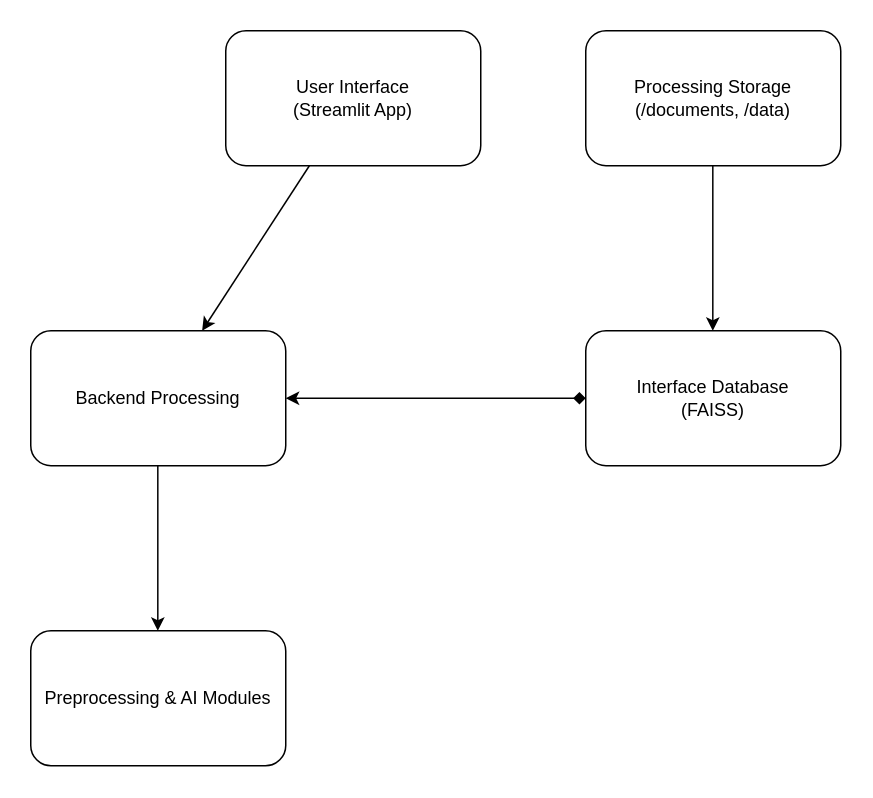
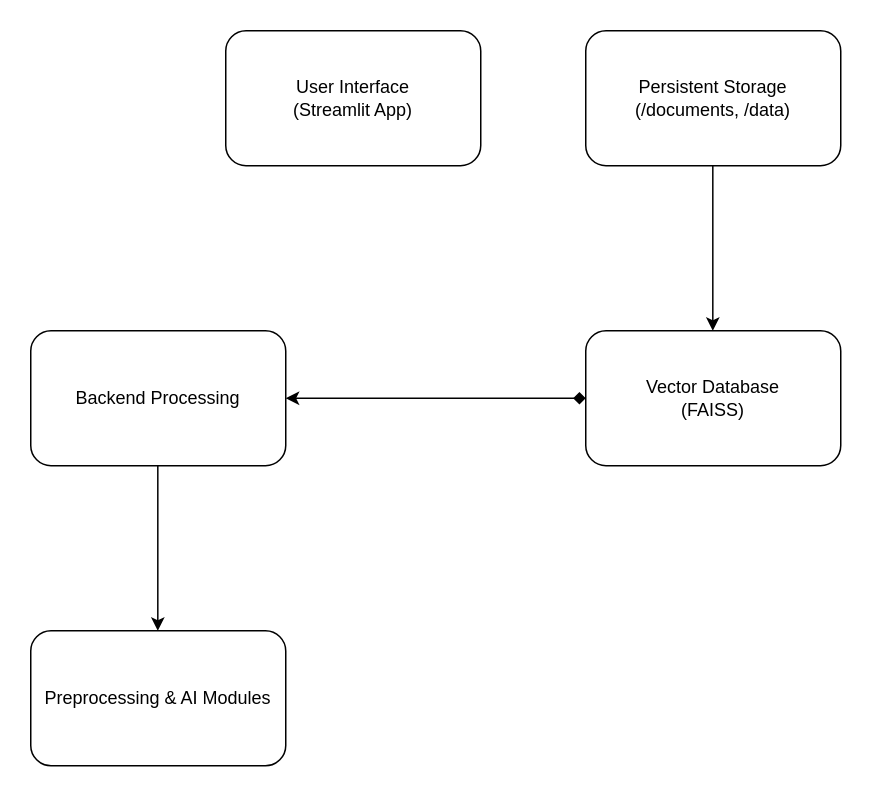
node "Processing Storage (/documents, /data)": label "Processing Storage (/documents, /data)" -> "Persistent Storage (/documents, /data)"
edge "User Interface (Streamlit App)" -> "Backend Processing": removed
node "Interface Database (FAISS)": label "Interface Database (FAISS)" -> "Vector Database (FAISS)"
